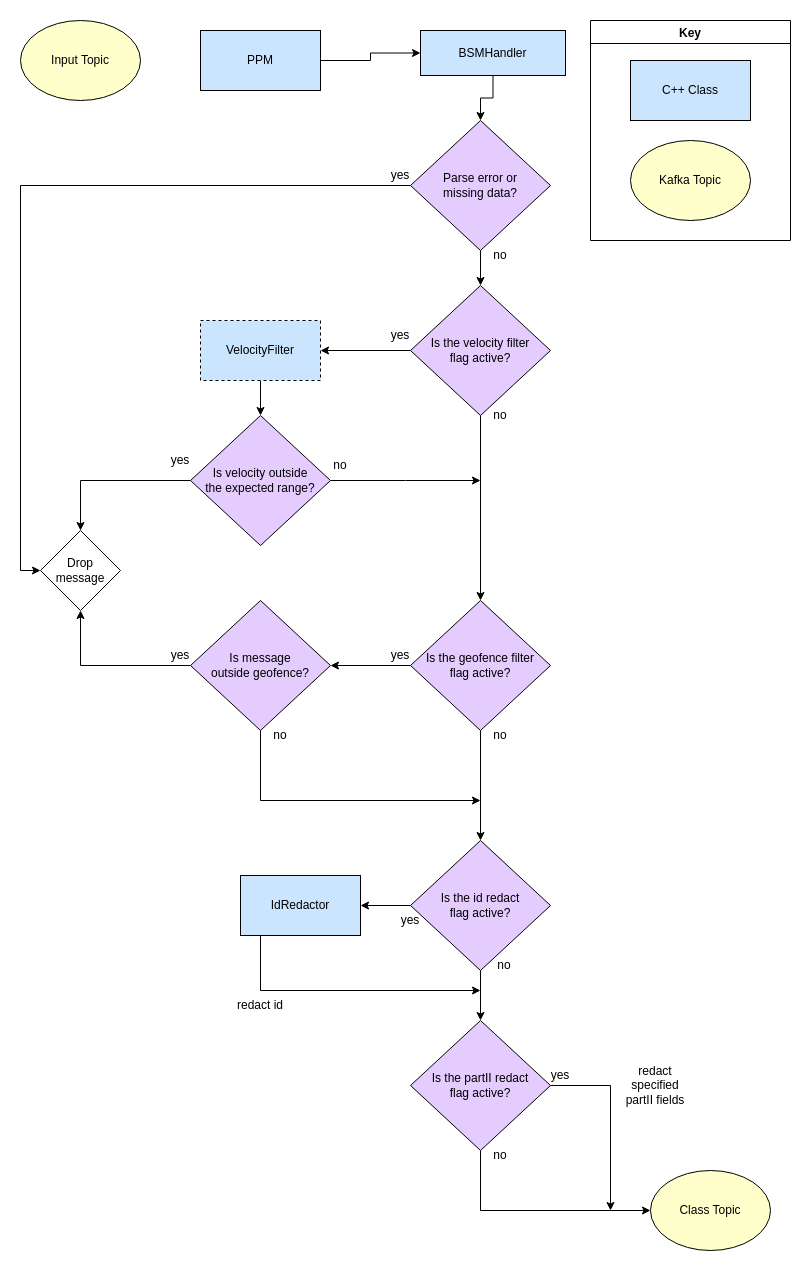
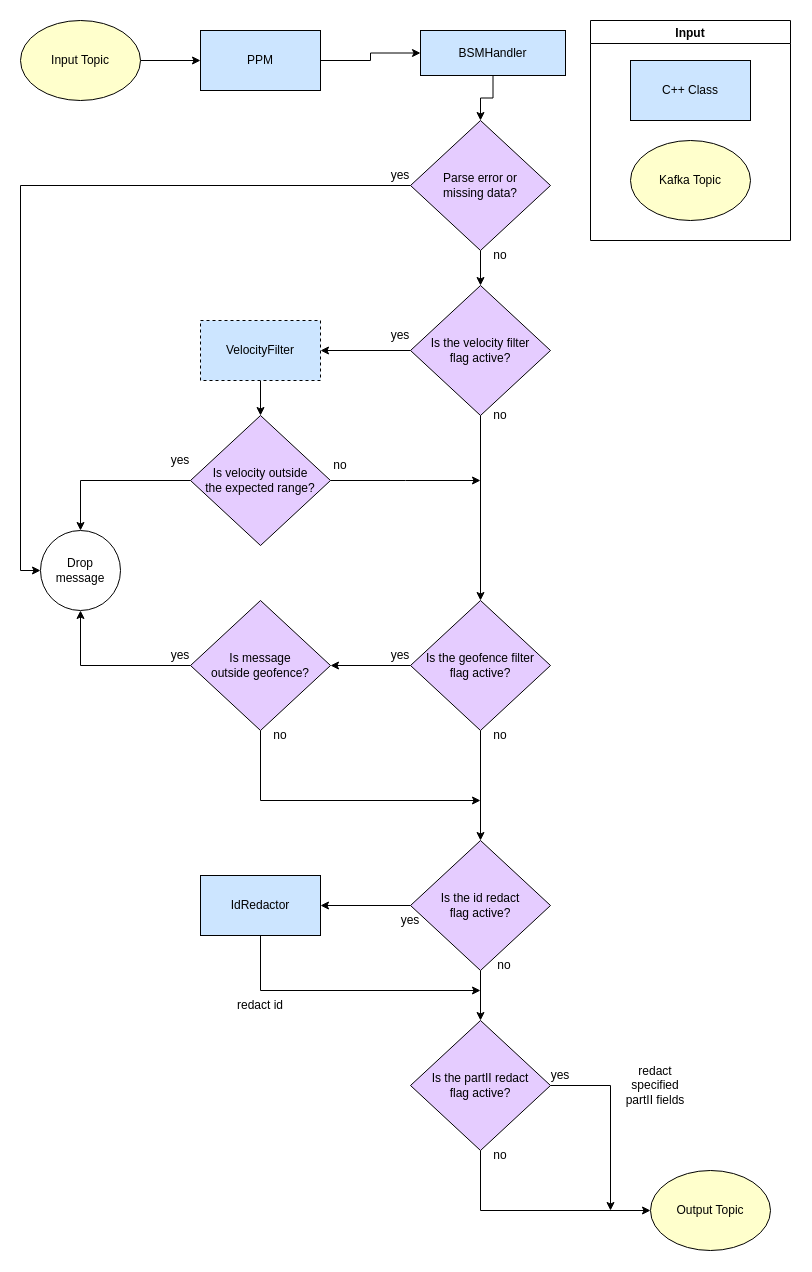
node "Key": label "Key" -> "Input"
edge "Input Topic" -> "PPM": added
node "Drop message": shape diamond -> ellipse
node "IdRedactor": moved (301, 906) -> (261, 906)
node "Class Topic": label "Class Topic" -> "Output Topic"
